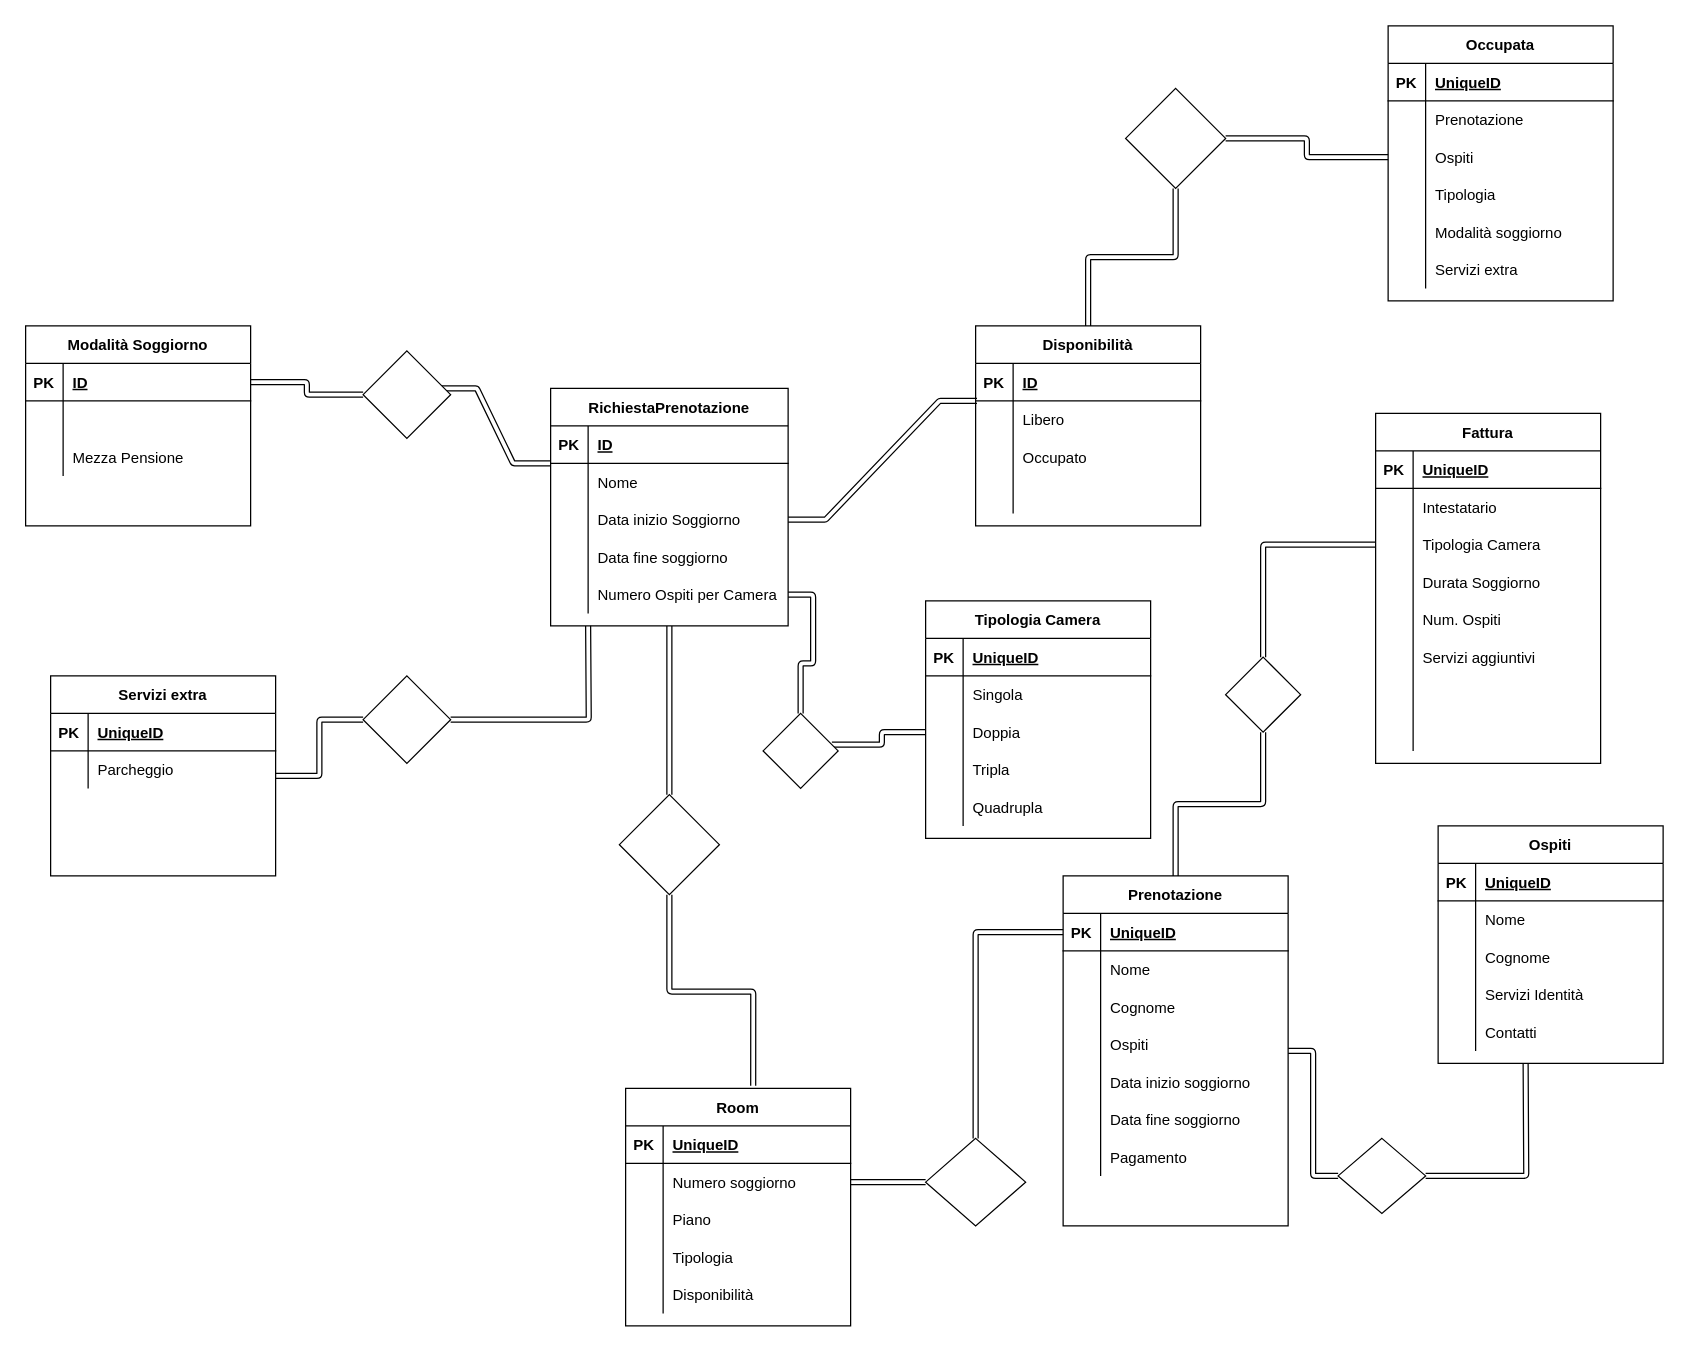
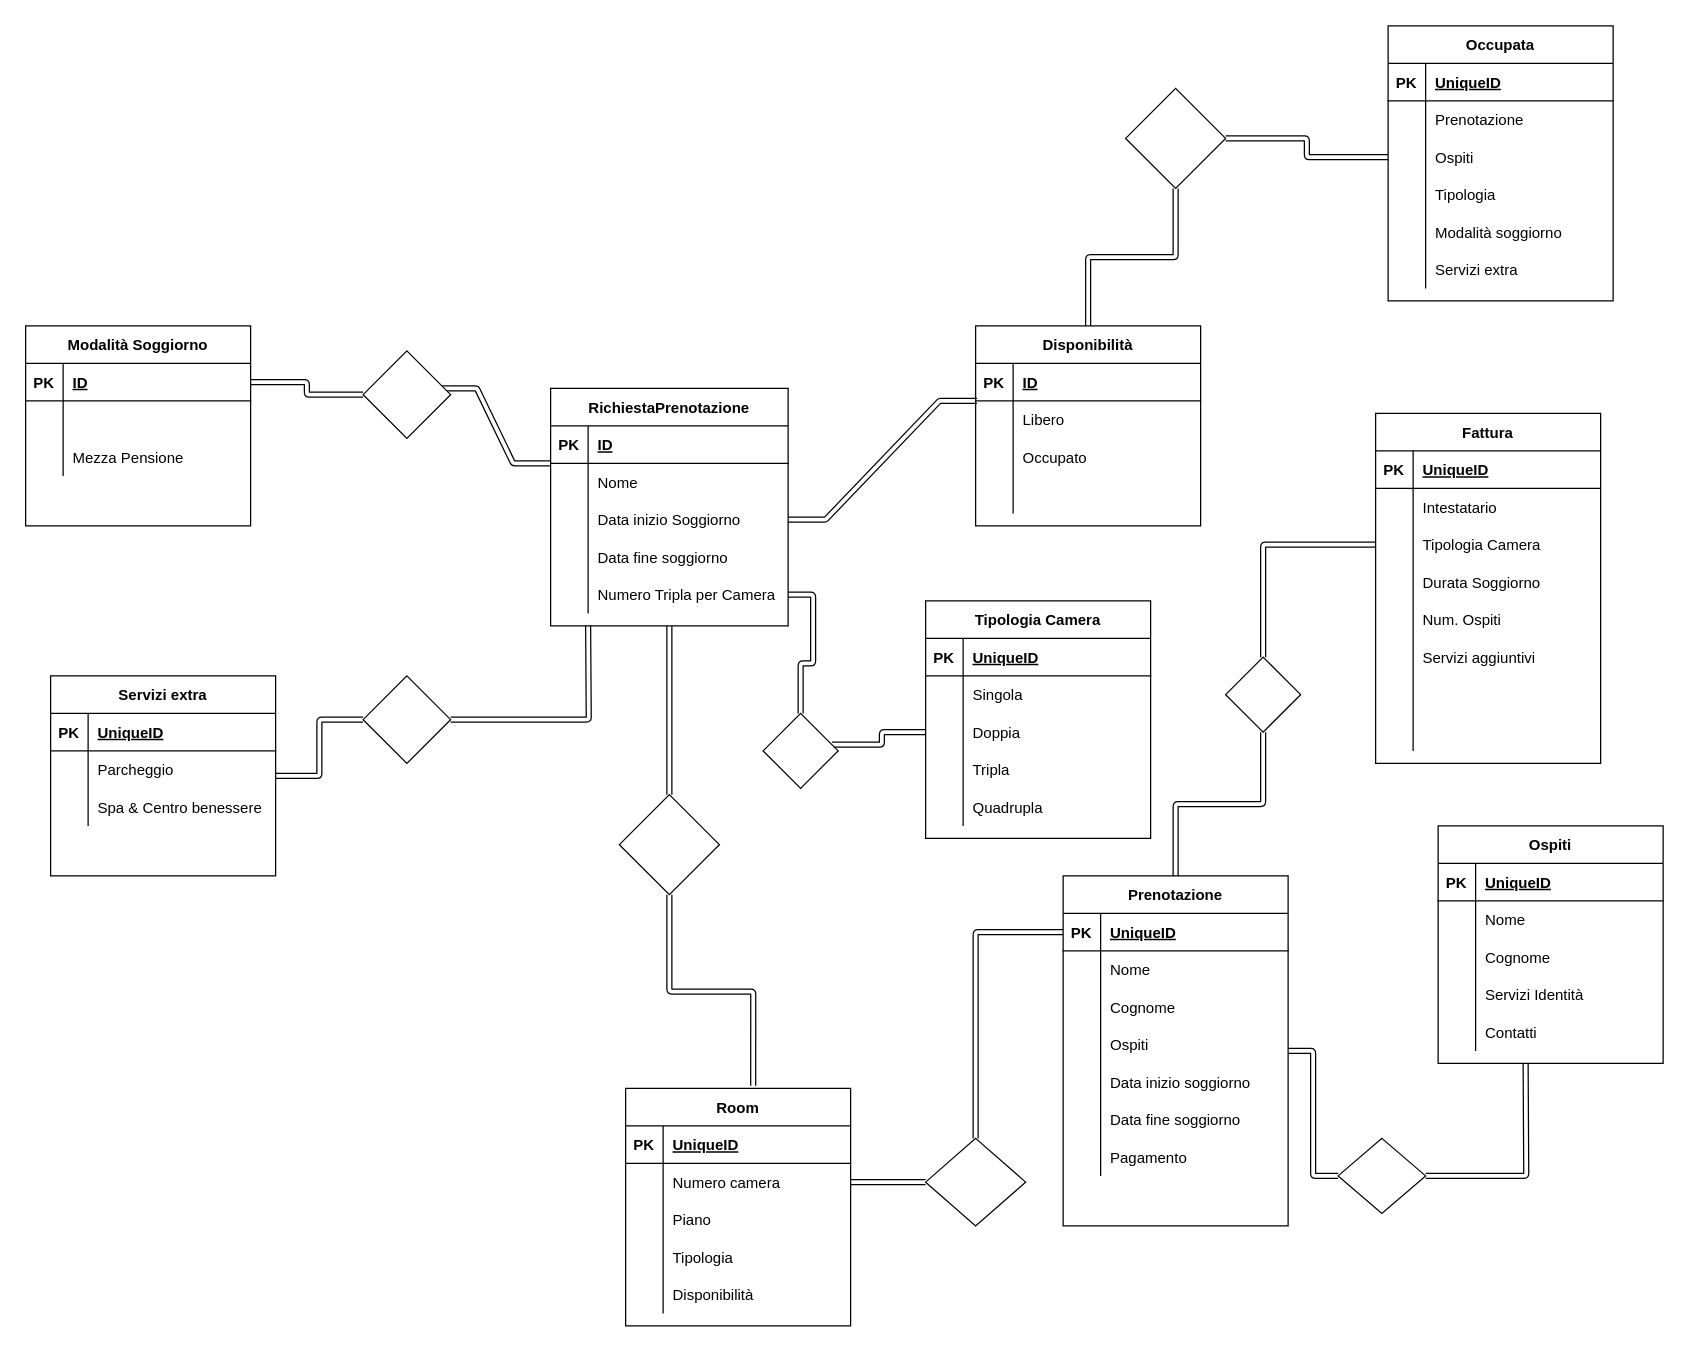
node "Numero Ospiti per Camera": label "Numero Ospiti per Camera" -> "Numero Tripla per Camera"
node "Spa & Centro benessere": added
node "Numero soggiorno": label "Numero soggiorno" -> "Numero camera"
